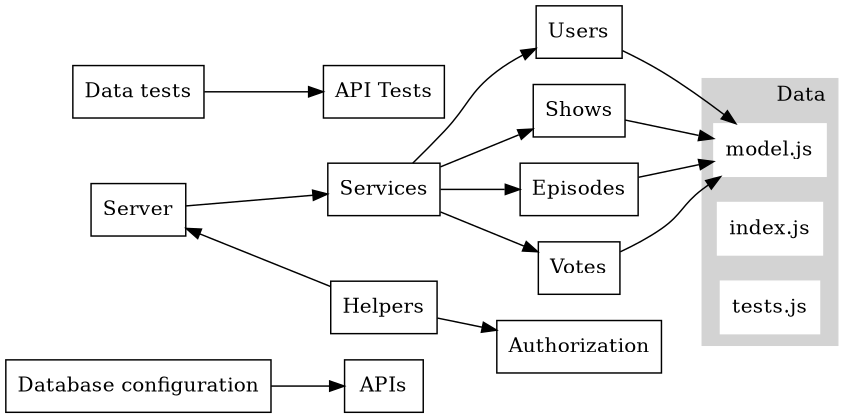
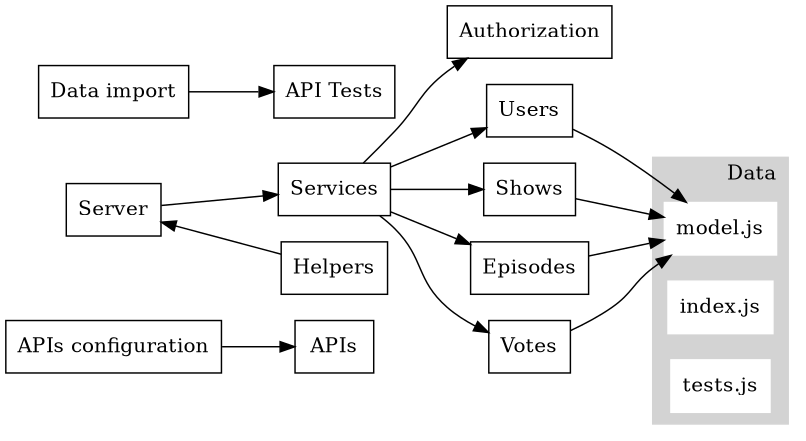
node "Data tests": label "Data tests" -> "Data import"
edge "Helpers" -> "Authorization": now "Services" -> "Authorization"
node "Database configuration": label "Database configuration" -> "APIs configuration"
